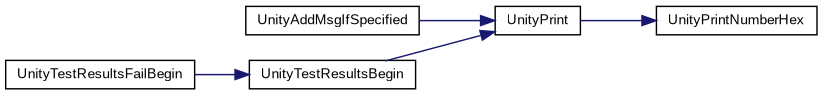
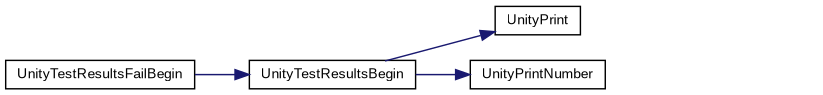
node "UnityAddMsgIfSpecified": removed
node "UnityPrintNumberHex": removed
node "UnityPrintNumber": added
